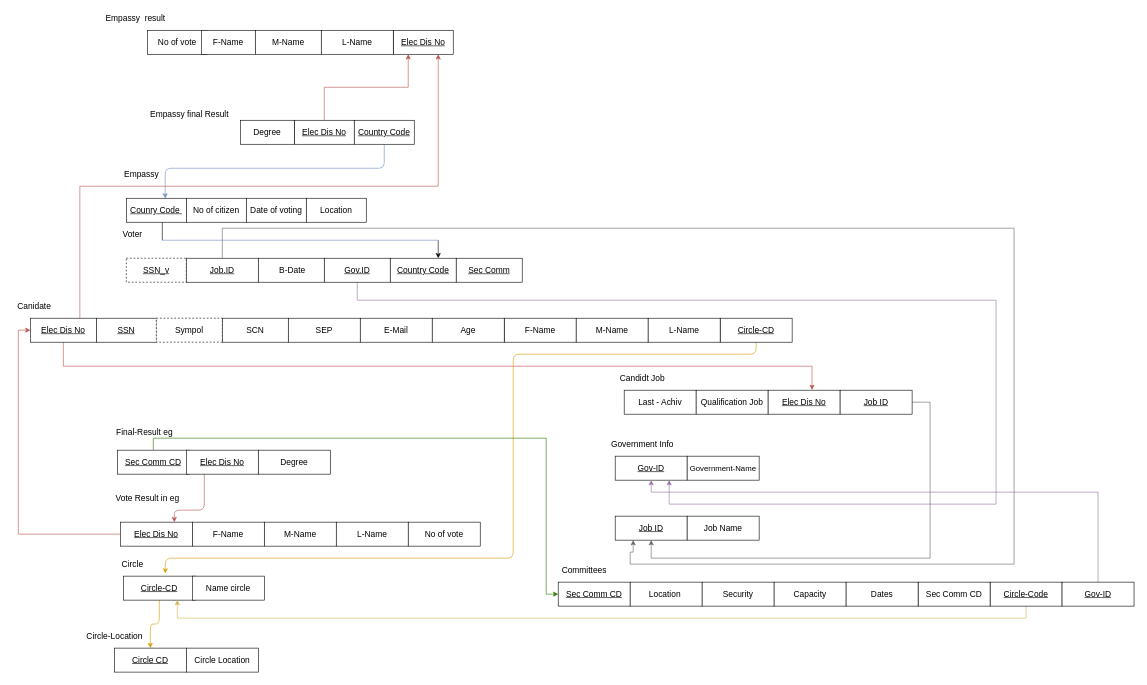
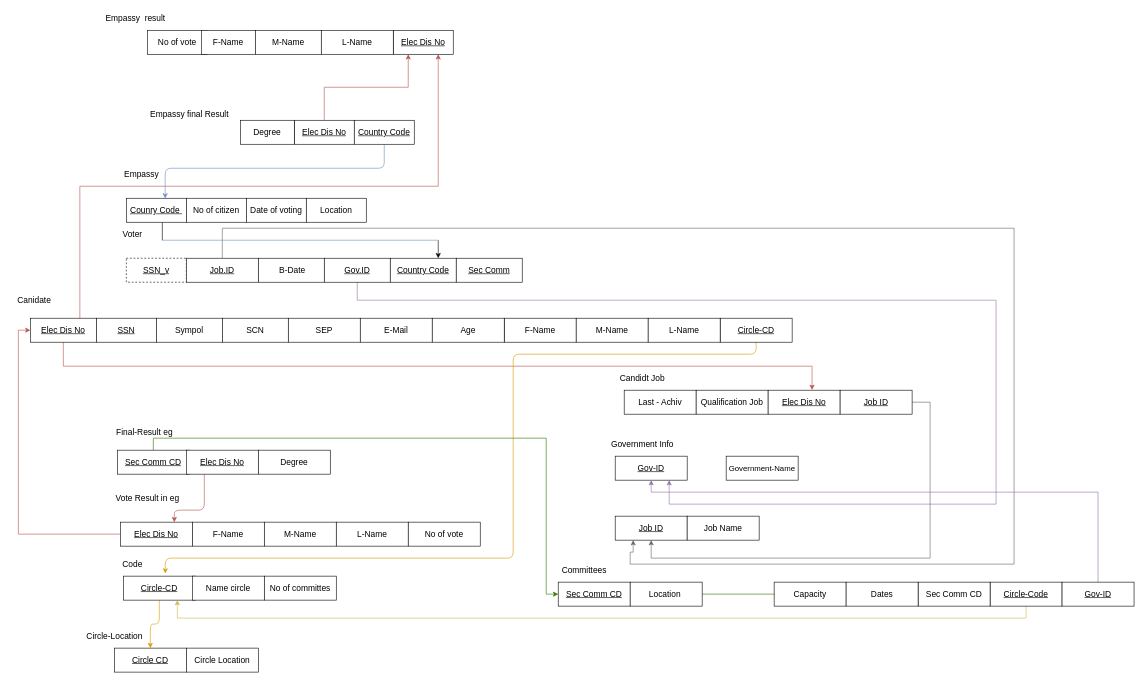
node "Canidate": moved (36, 306) -> (36, 300)
node "Sympol": style dashed -> solid
node "Government-Name": moved (723, 468) -> (762, 468)
node "Circle": label "Circle" -> "Code"
node "No of committes": added
node "Security": removed
